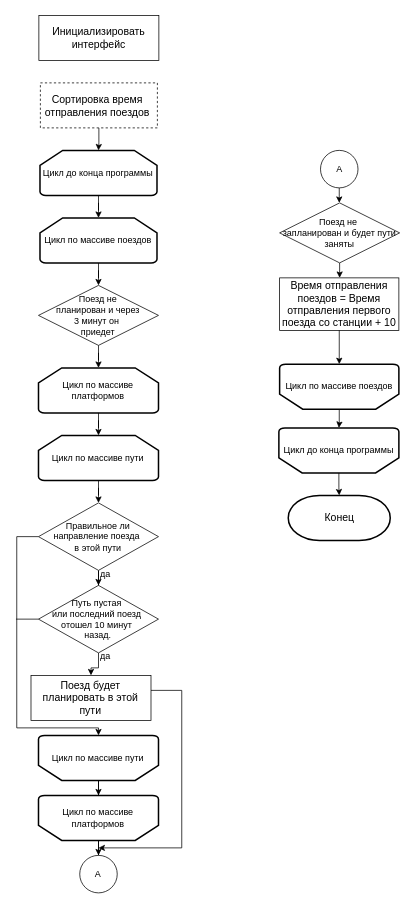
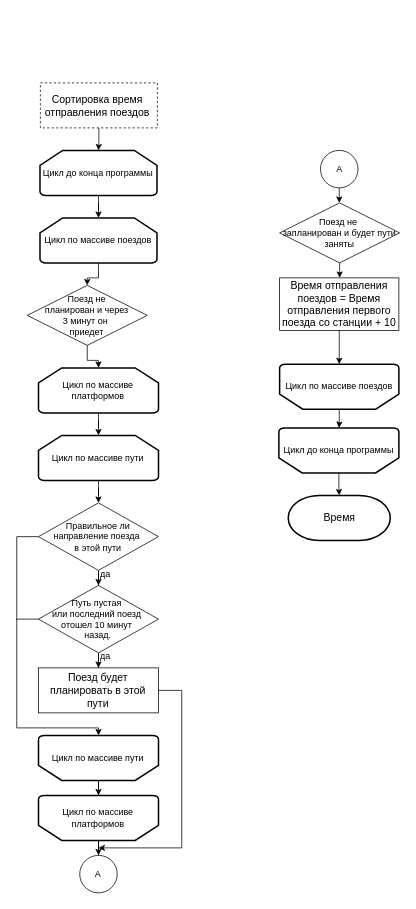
node "Инициализировать интерфейс": removed
node "Поезд не планирован и через 3 минут он приедет": moved (98, 315) -> (87, 315)
node "Конец": label "Конец" -> "Время"
node "Поезд будет планировать в этой пути": moved (91, 698) -> (98, 690)
